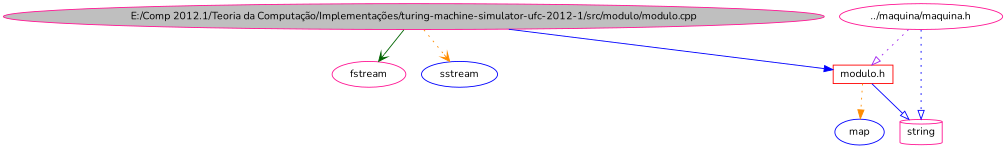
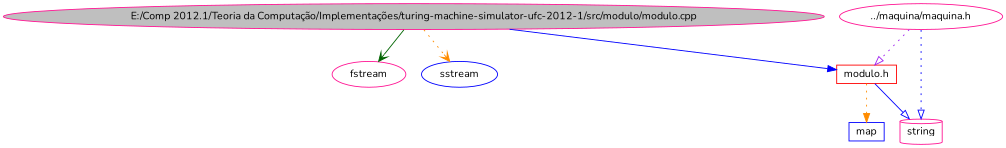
node "map": shape ellipse -> box
